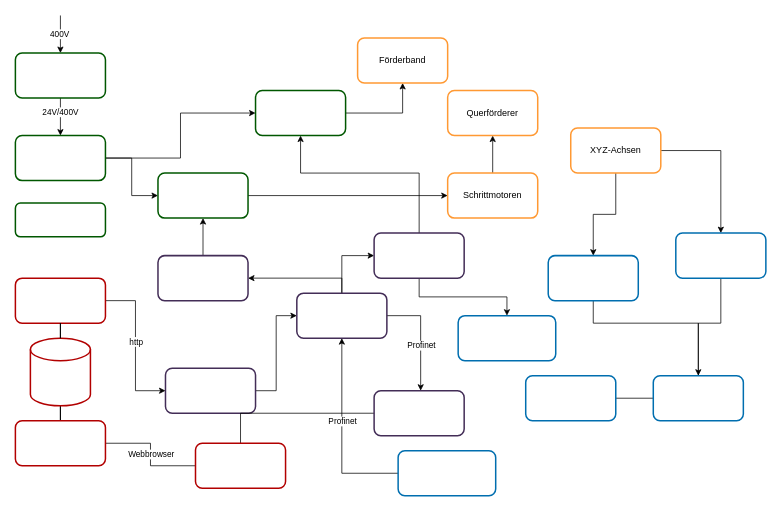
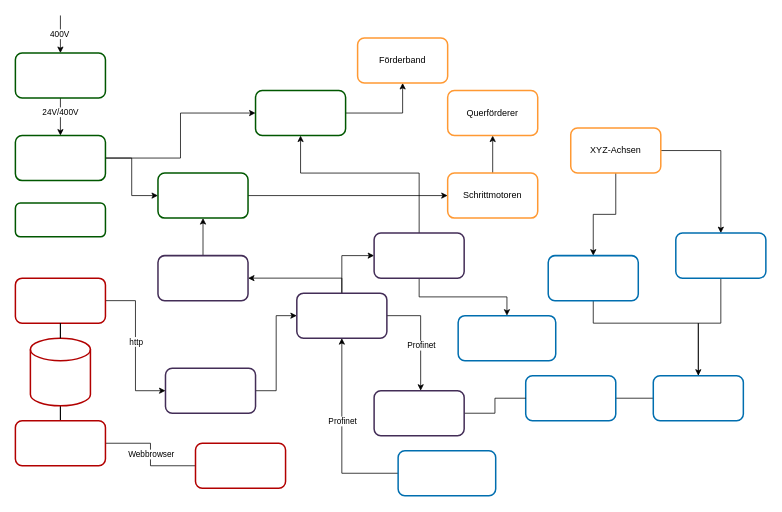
edge "dezentrale Peripherie" -- "Benutzeroberfläche": now "dezentrale Peripherie" -- "ASI"
